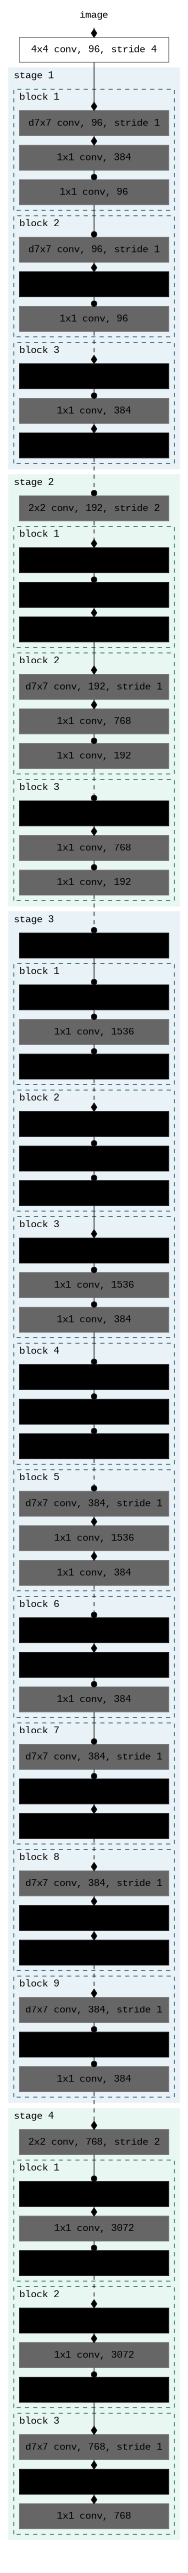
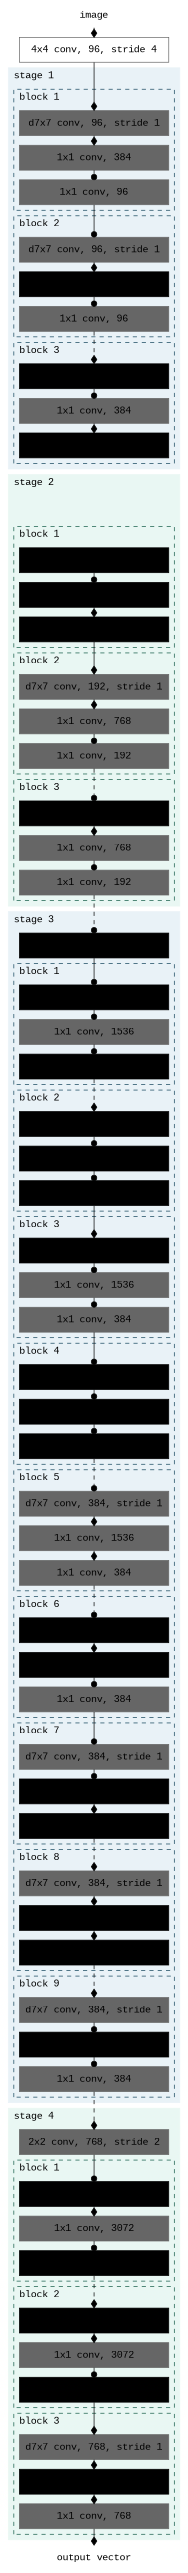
node "2x2 conv, 192, stride 2": removed
node "output vector": added
